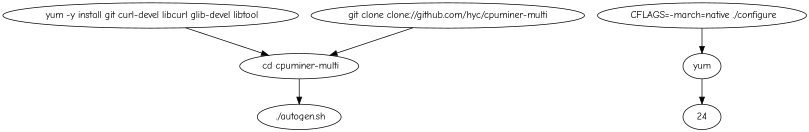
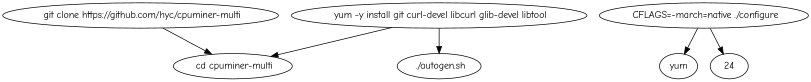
node "git clone clone://github.com/hyc/cpuminer-multi": label "git clone clone://github.com/hyc/cpuminer-multi" -> "git clone https://github.com/hyc/cpuminer-multi"
edge "cd cpuminer-multi" -> "./autogen.sh": now "yum -y install git curl-devel libcurl glib-devel libtool" -> "./autogen.sh"
edge "yum" -> "24": now "CFLAGS=-march=native ./configure" -> "24"
